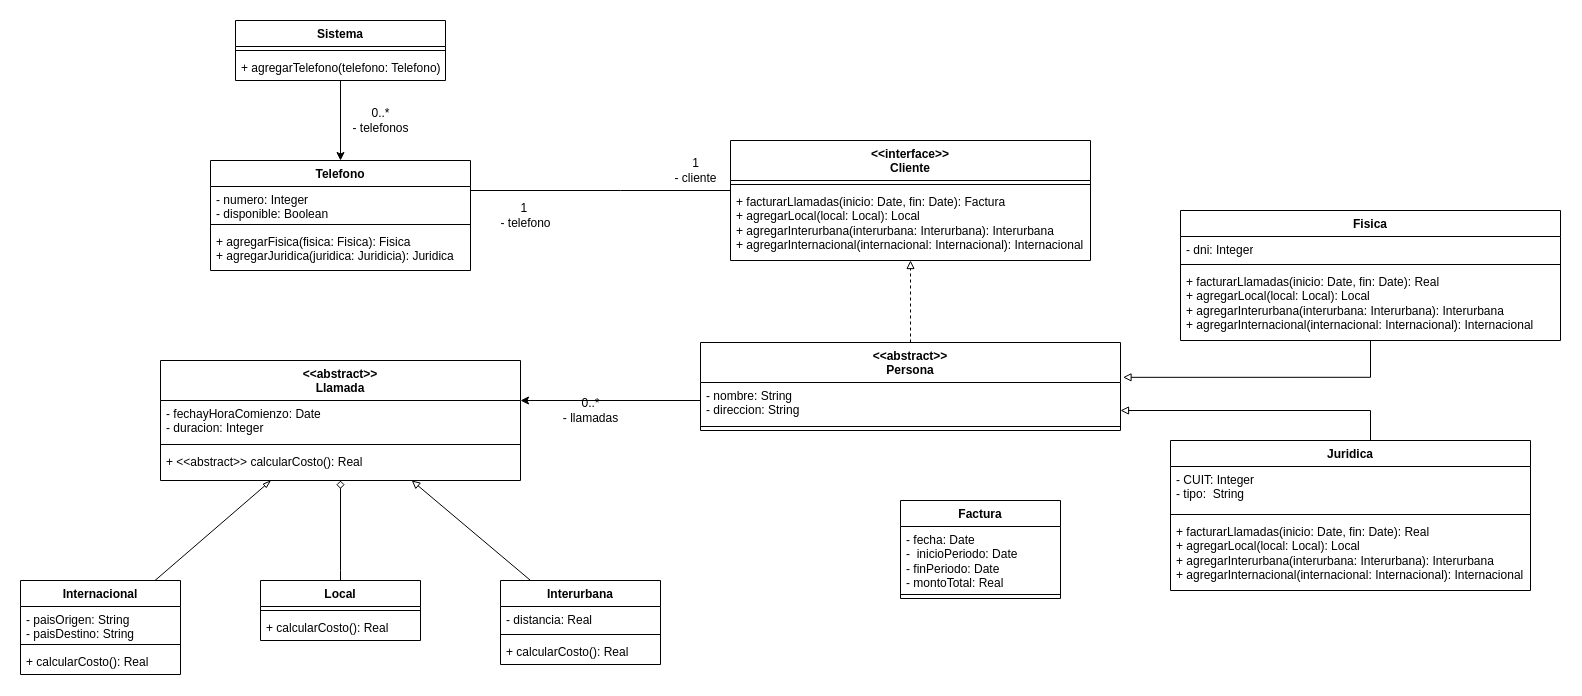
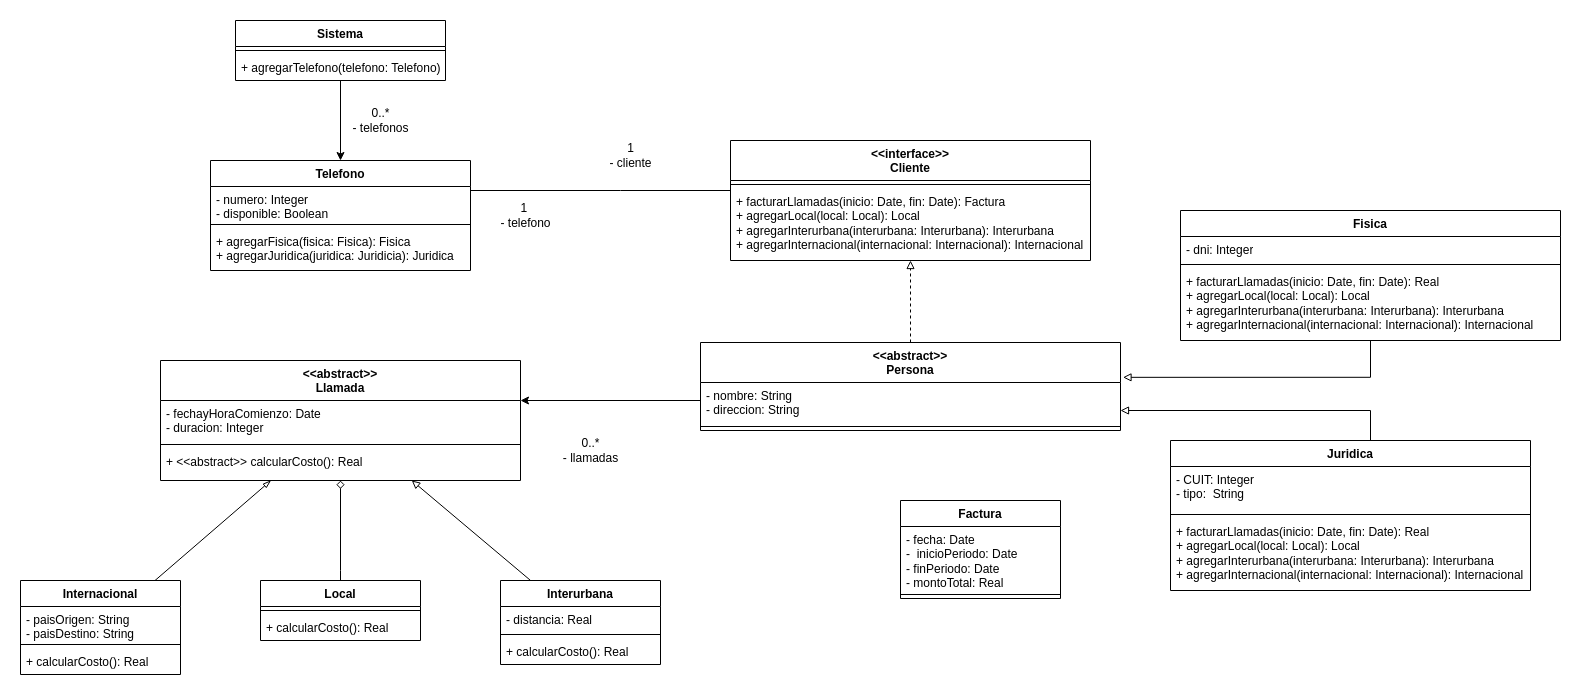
node "1 - cliente": moved (696, 171) -> (631, 156)
node "0..* - llamadas": moved (591, 411) -> (591, 451)
